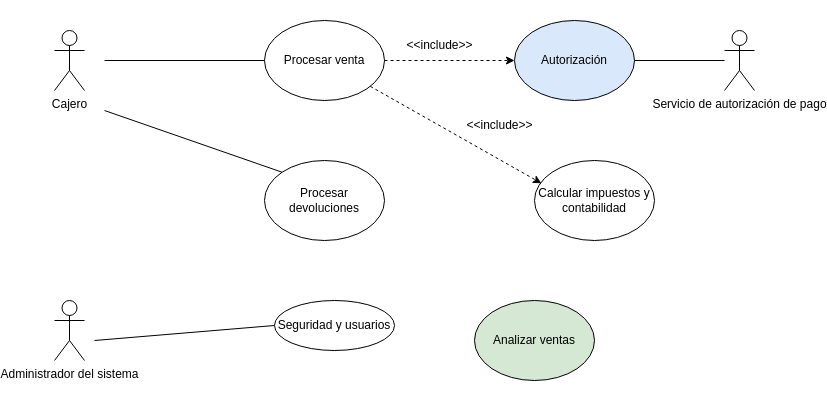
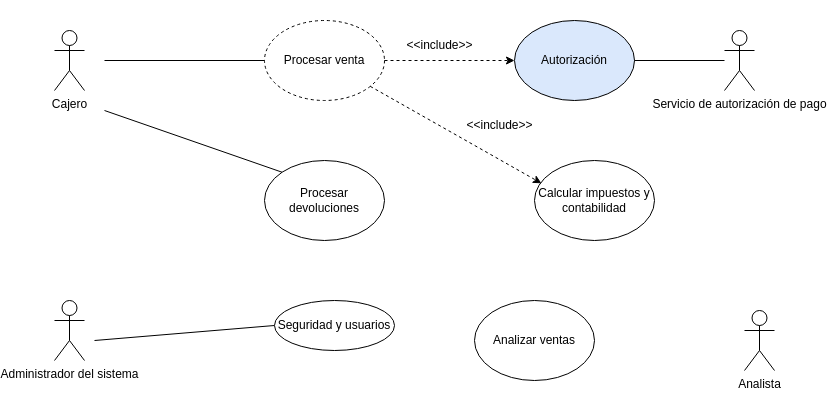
node "Procesar venta": style solid -> dashed
node "Analizar ventas": fillcolor #d5e8d4 -> #ffffff
node "Analista": added
